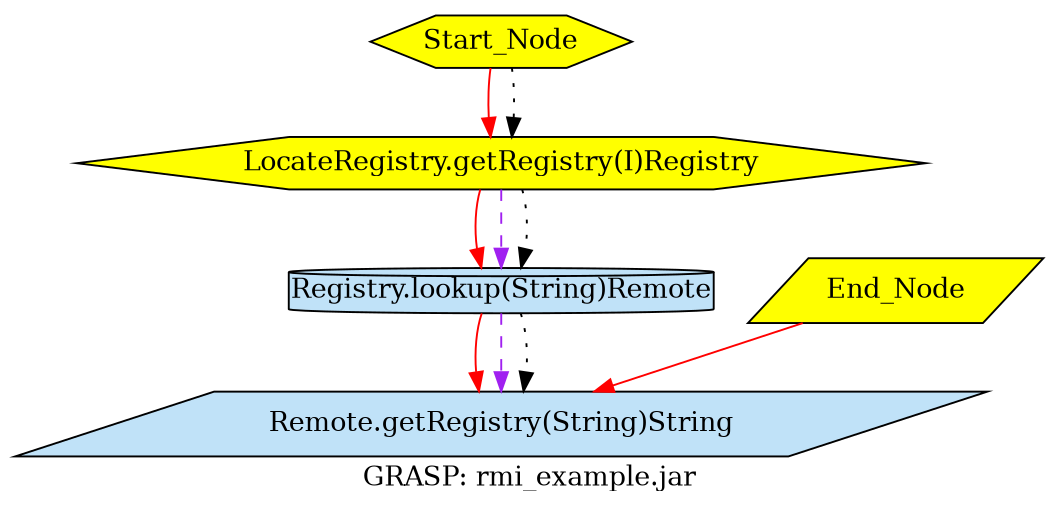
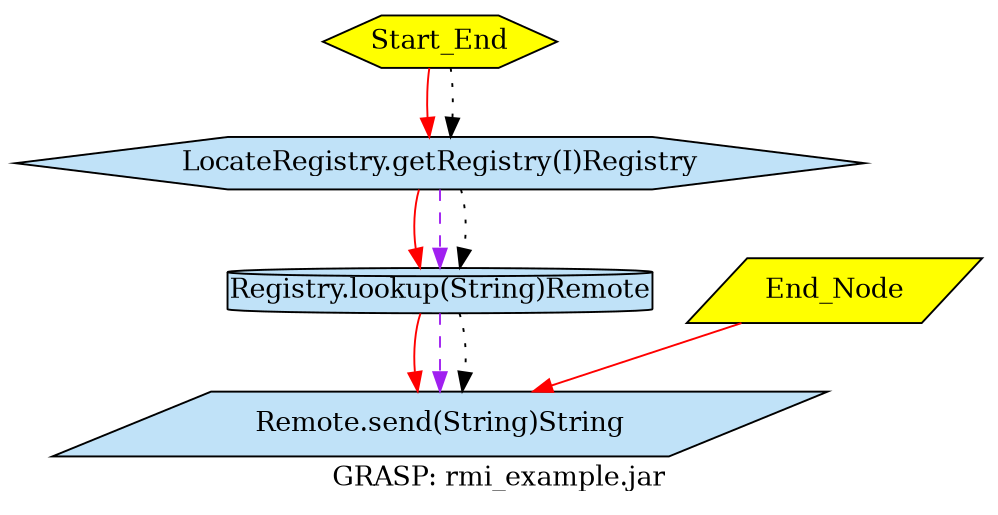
node "Start_Node": label "Start_Node" -> "Start_End"
node "LocateRegistry.getRegistry(I)Registry": fillcolor yellow -> #c0e2f8
node "Remote.getRegistry(String)String": label "Remote.getRegistry(String)String" -> "Remote.send(String)String"
